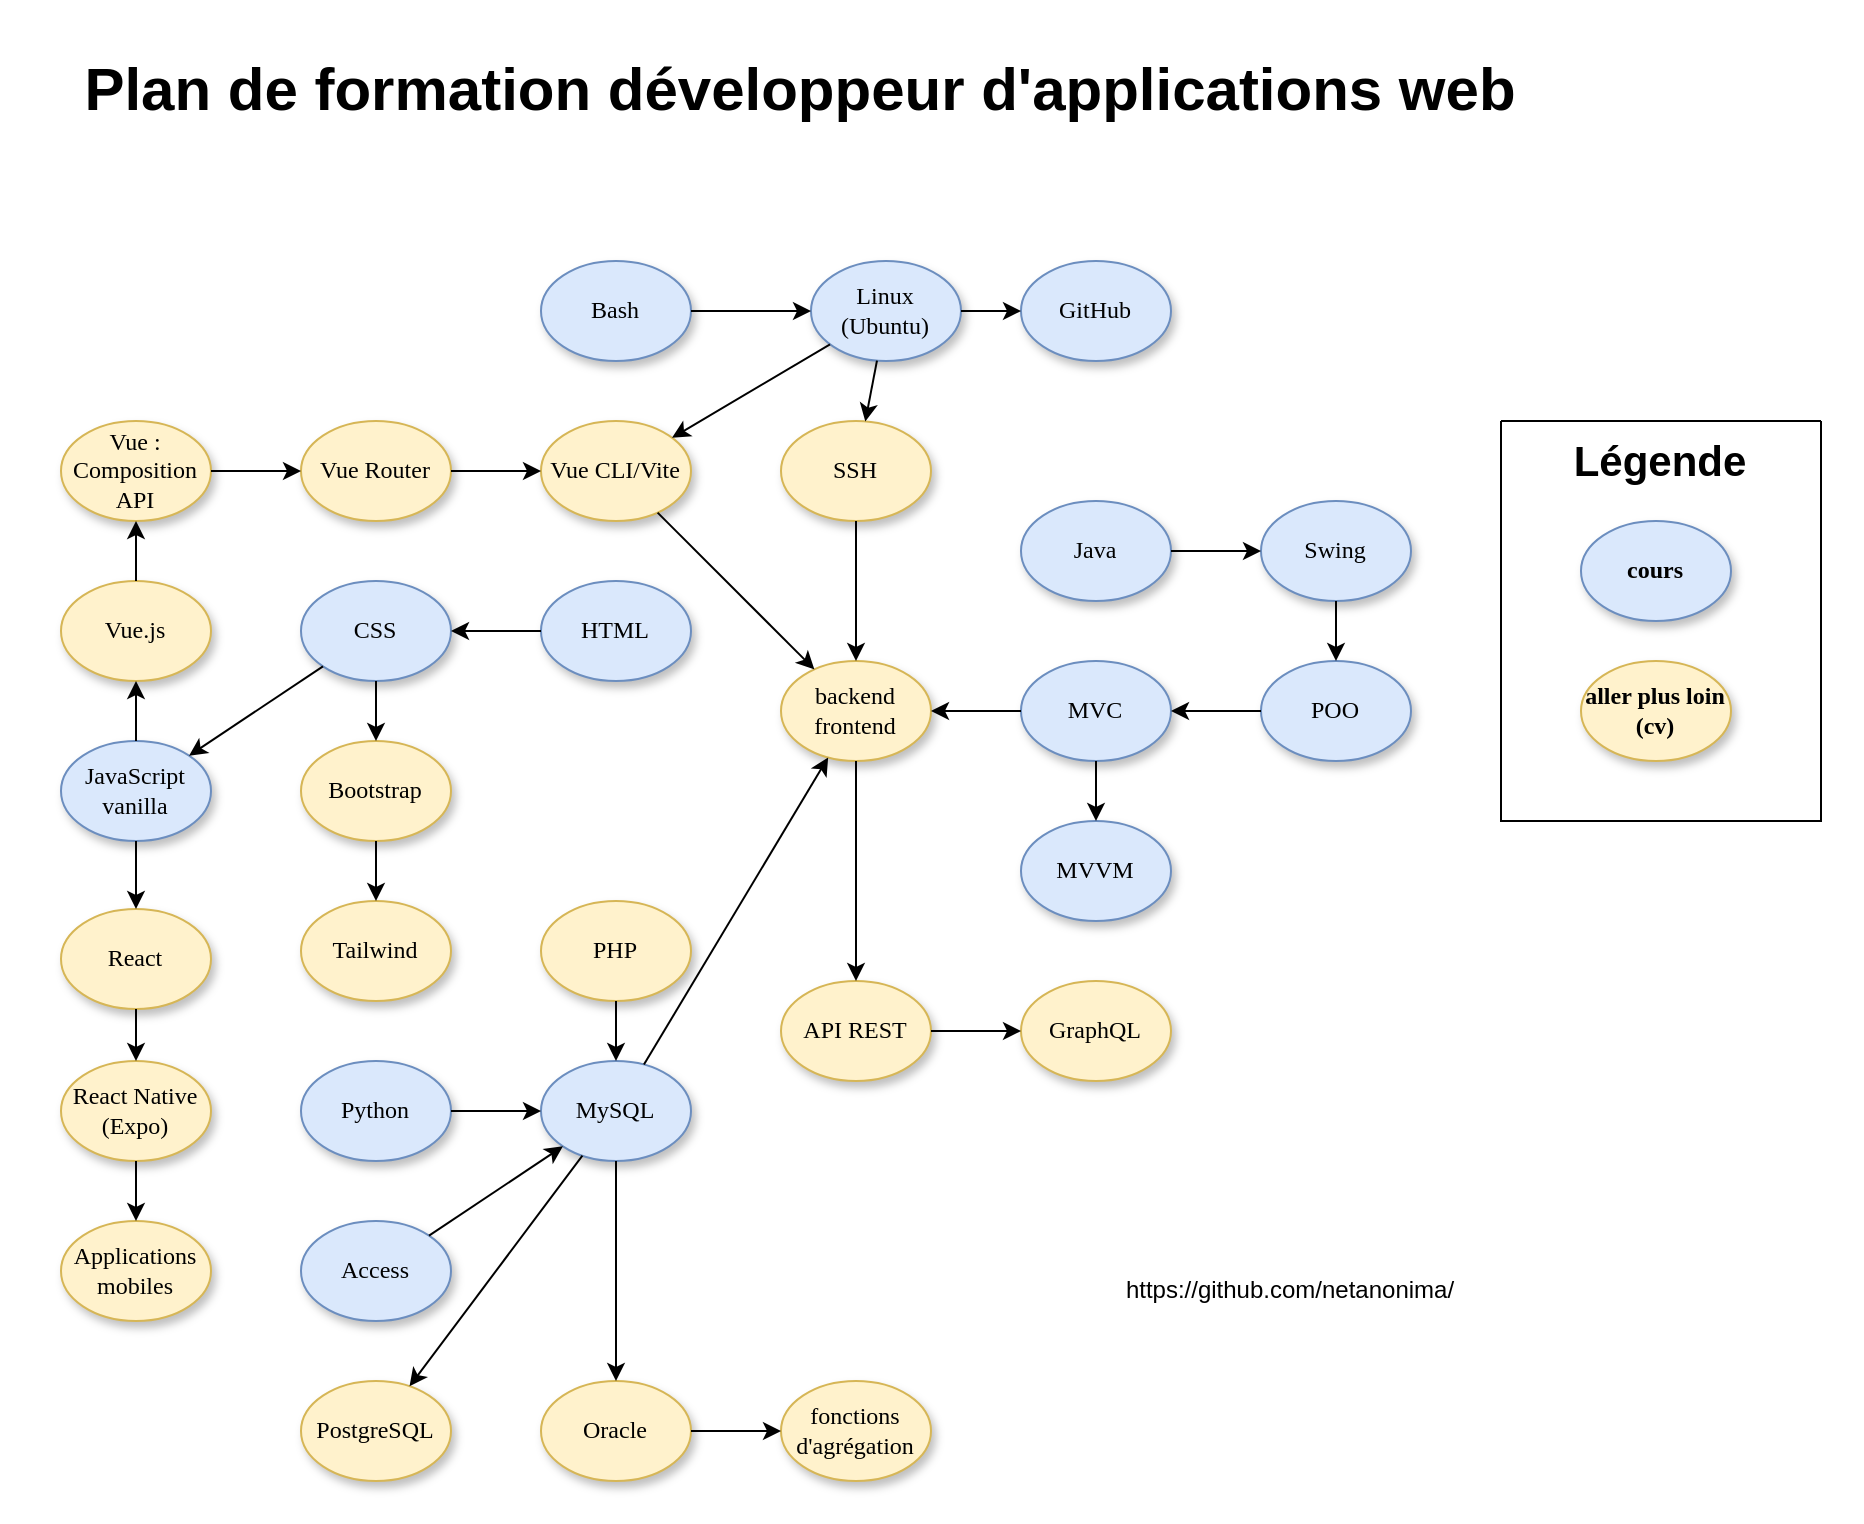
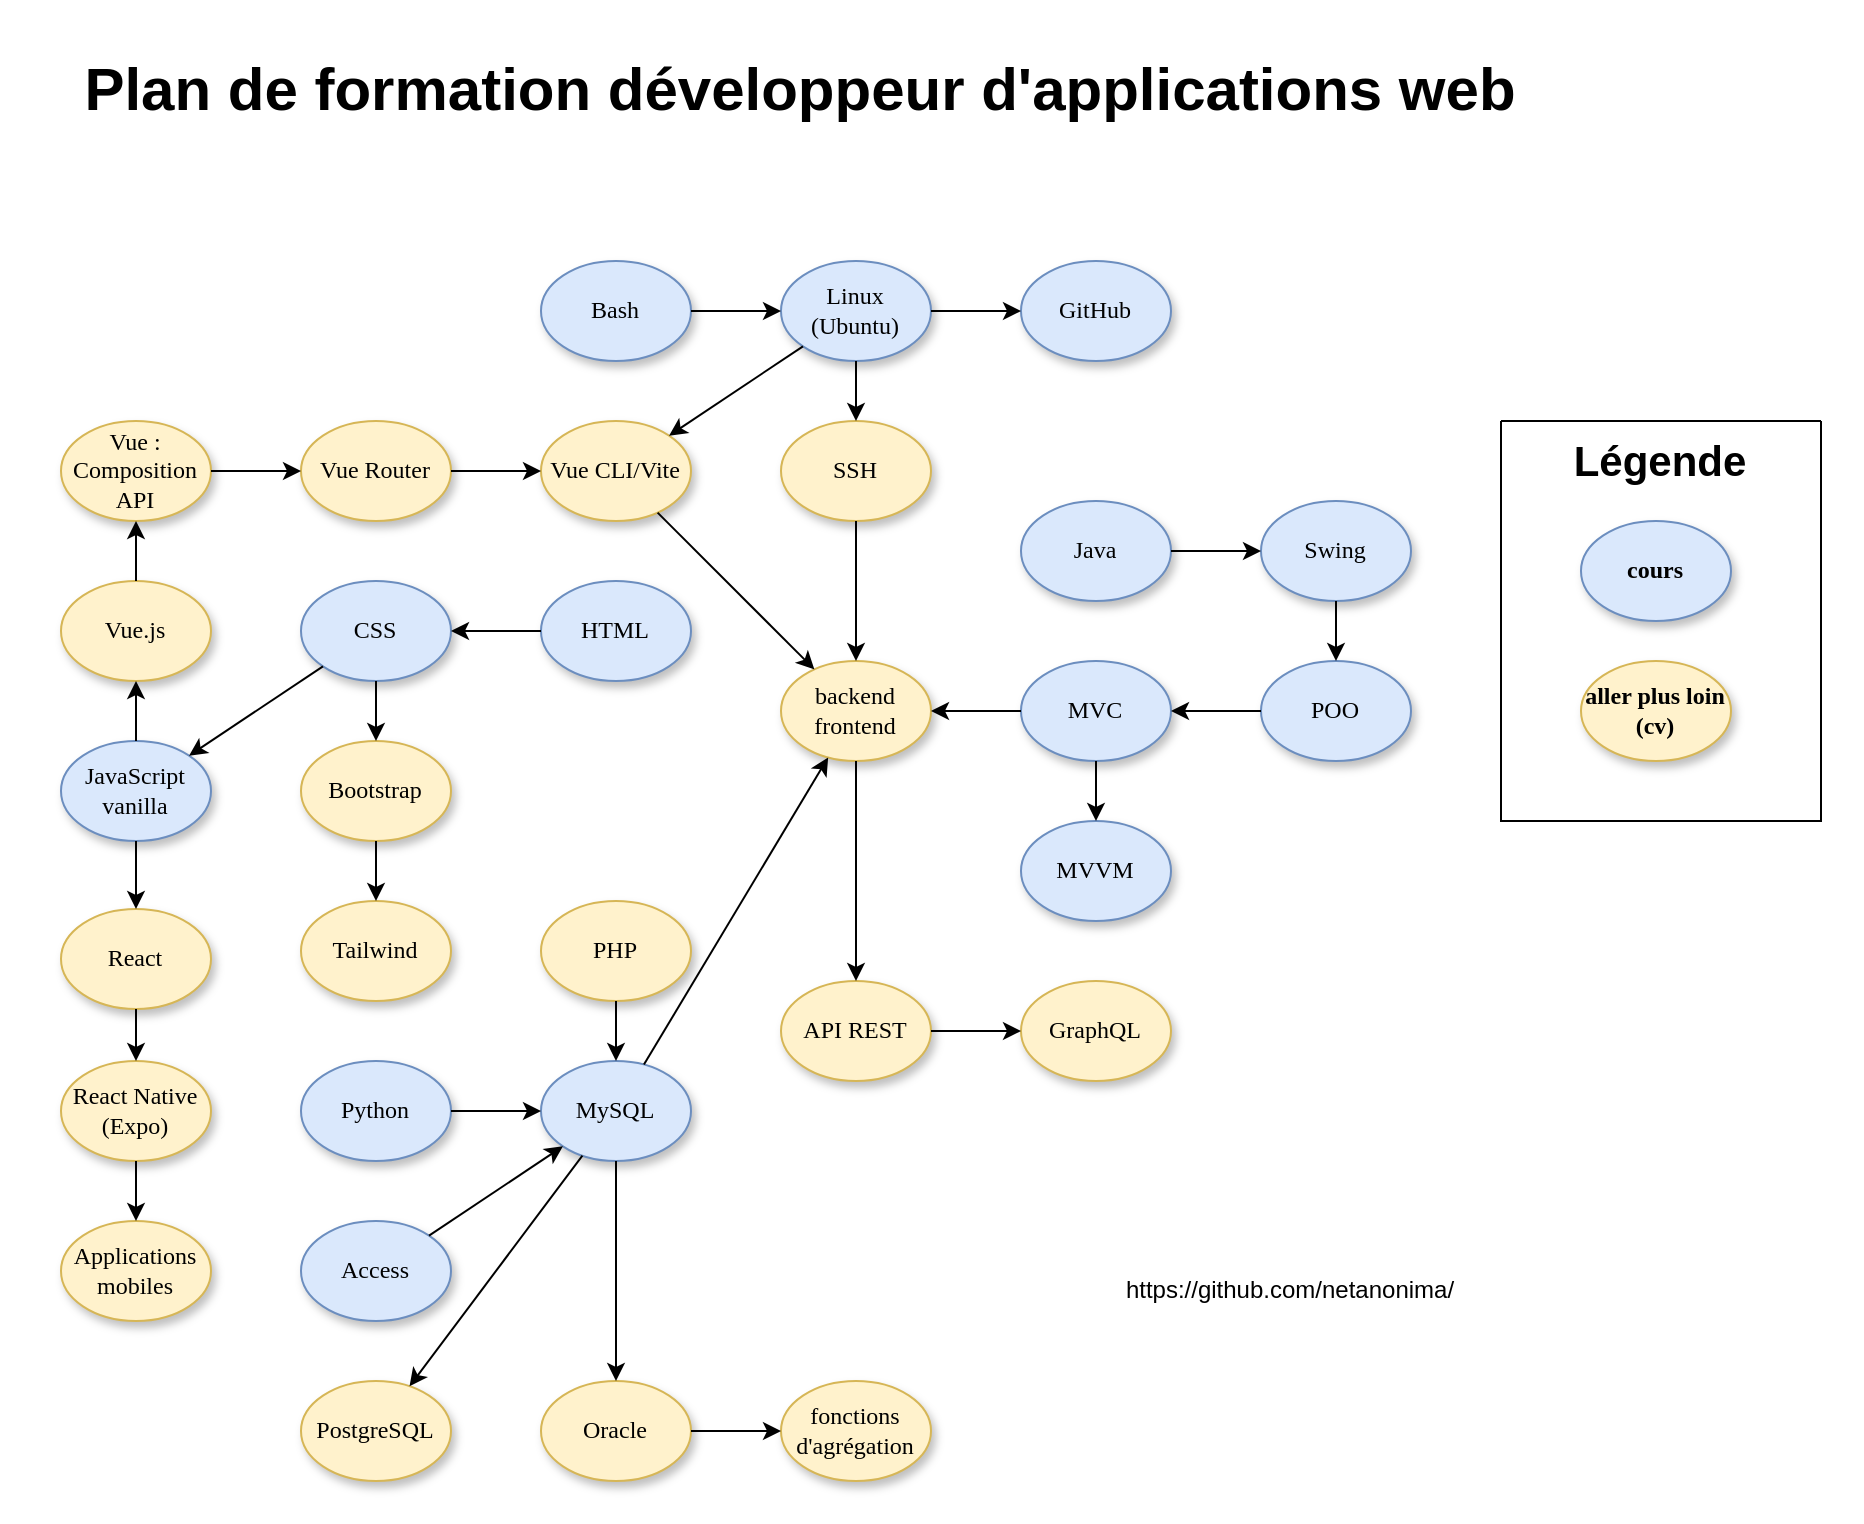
node "Linux (Ubuntu)": moved (886, 311) -> (856, 311)
